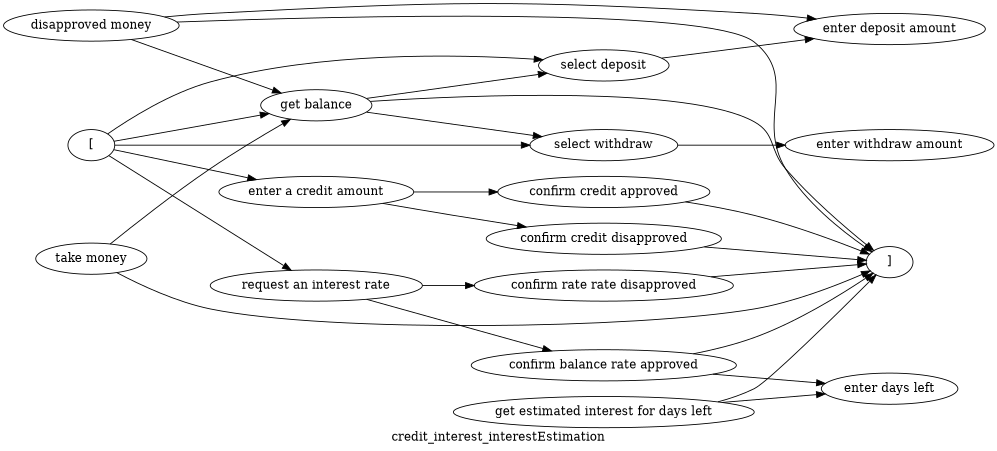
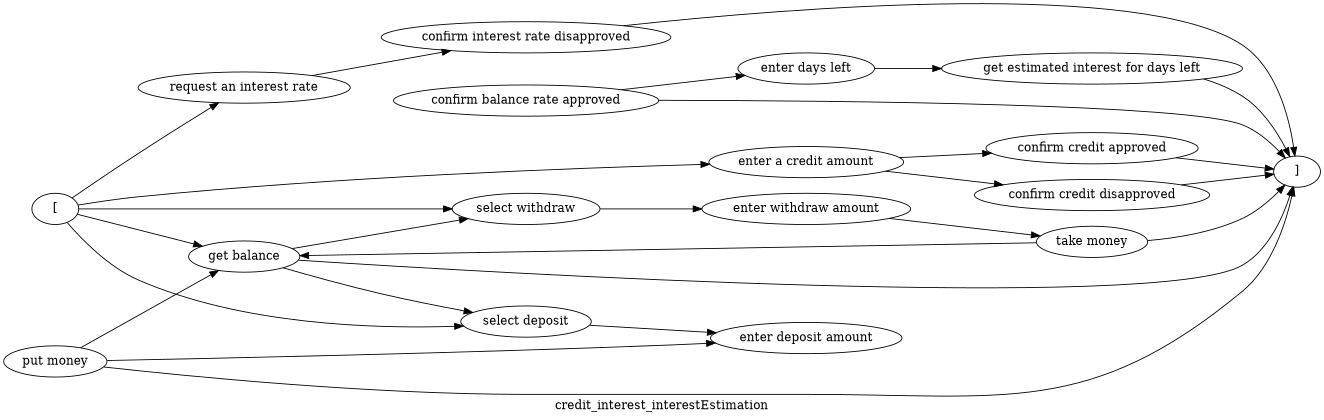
node "disapproved money": label "disapproved money" -> "put money"
edge "enter withdraw amount" -> "take money": added
node "confirm rate rate disapproved": label "confirm rate rate disapproved" -> "confirm interest rate disapproved"
edge "request an interest rate" -> "confirm balance rate approved": removed
edge "get estimated interest for days left" -> "enter days left": reversed
